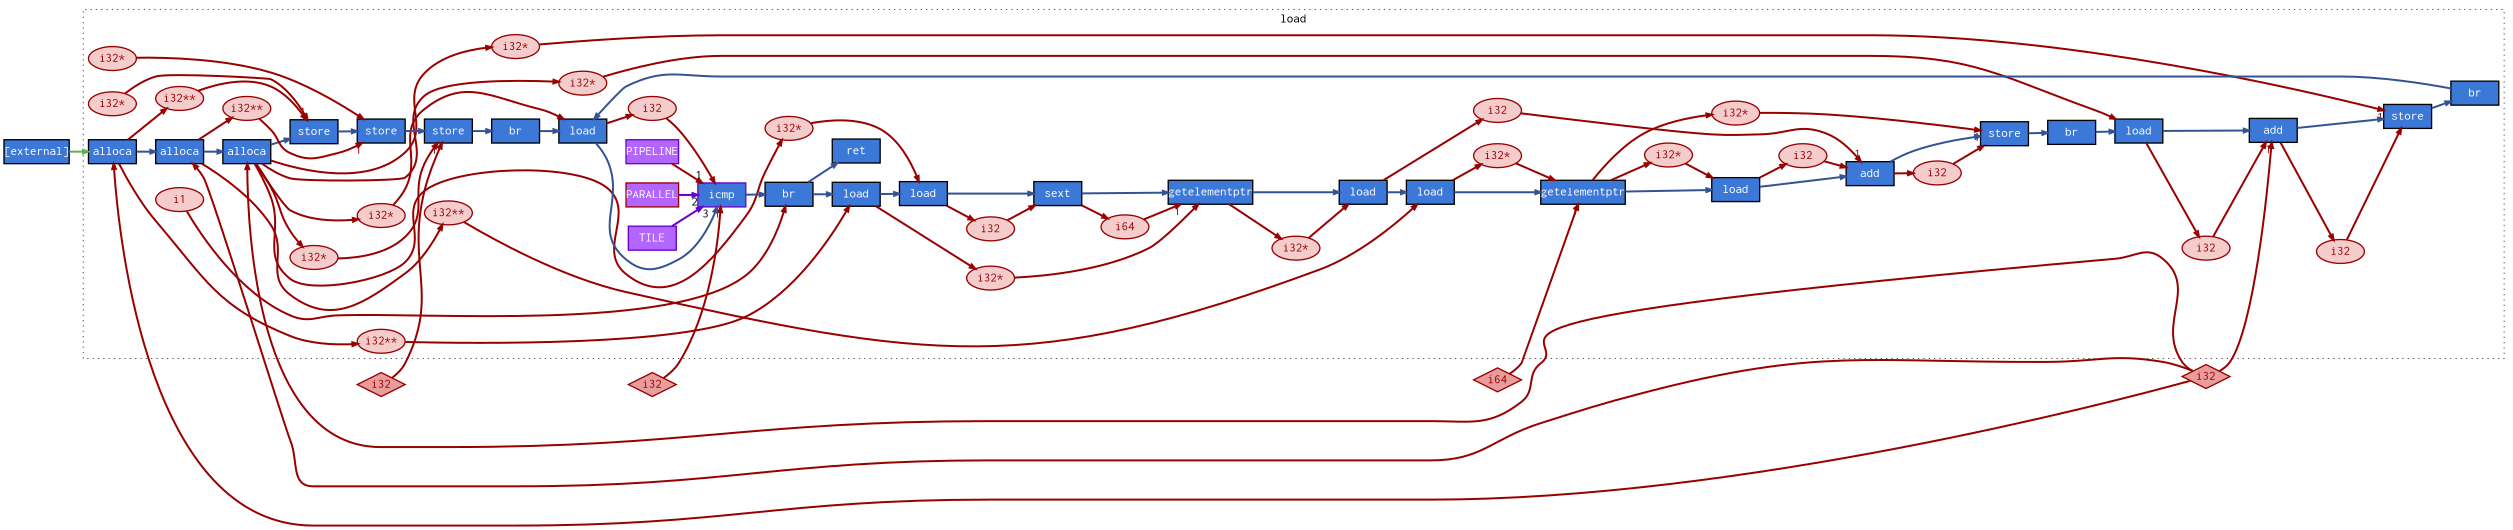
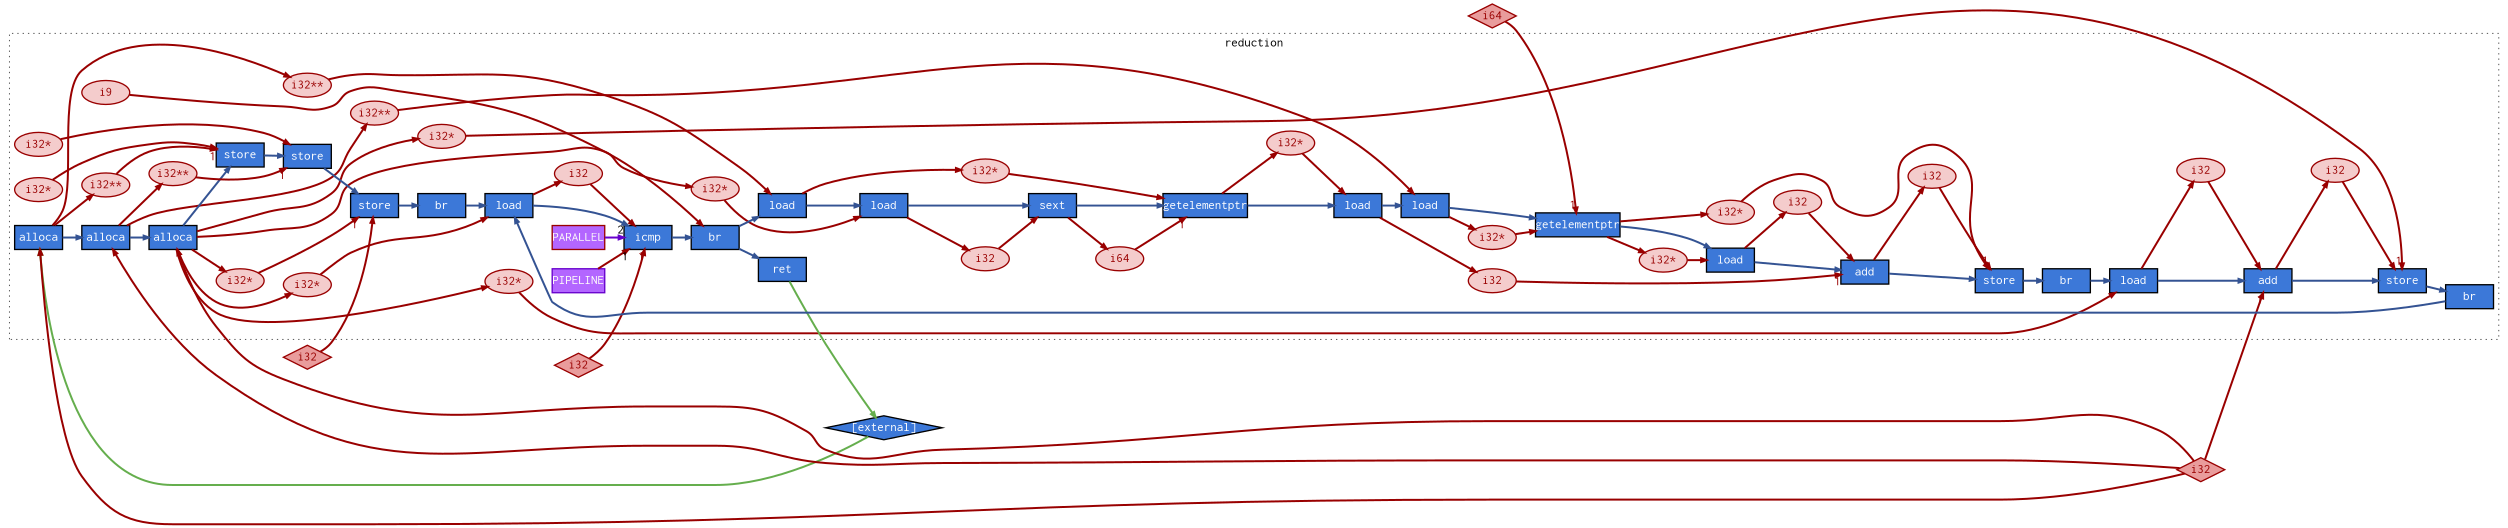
cluster "load": label "load" -> "reduction"
node "[external]": shape box -> diamond
node "icmp": color #6600cc -> black
node "i1": label "i1" -> "i9"
node "TILE": removed
edge "ret" -> "[external]": added
